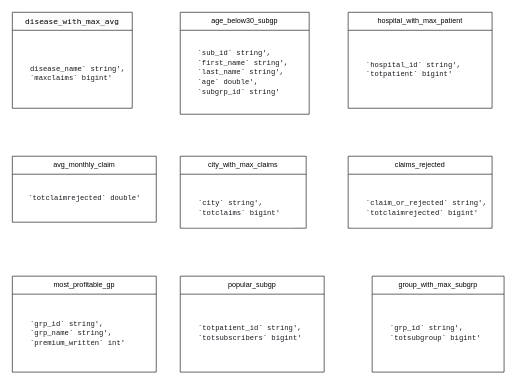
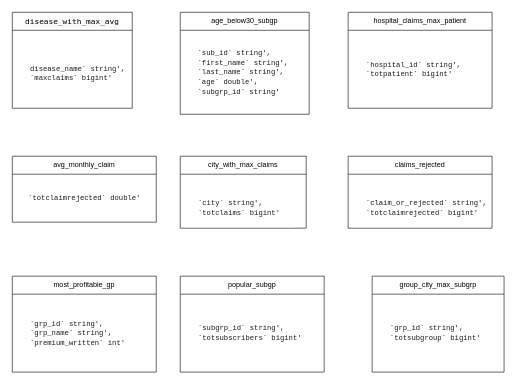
node "hospital_with_max_patient": label "hospital_with_max_patient" -> "hospital_claims_max_patient"
node "group_with_max_subgrp": label "group_with_max_subgrp" -> "group_city_max_subgrp"
node "`totpatient_id` string', `totsubscribers` bigint'": label "`totpatient_id` string', `totsubscribers` bigint'" -> "`subgrp_id` string', `totsubscribers` bigint'"
